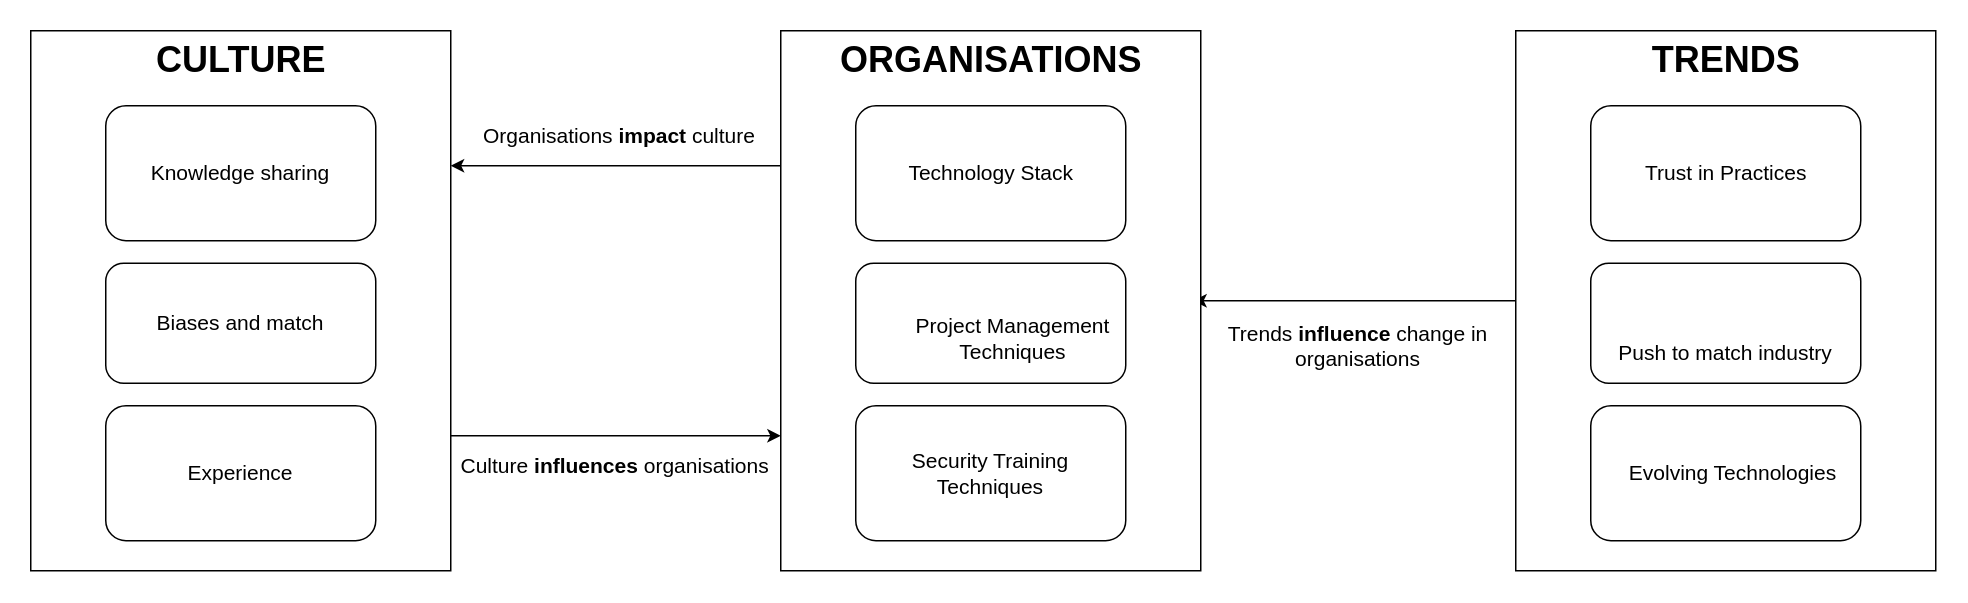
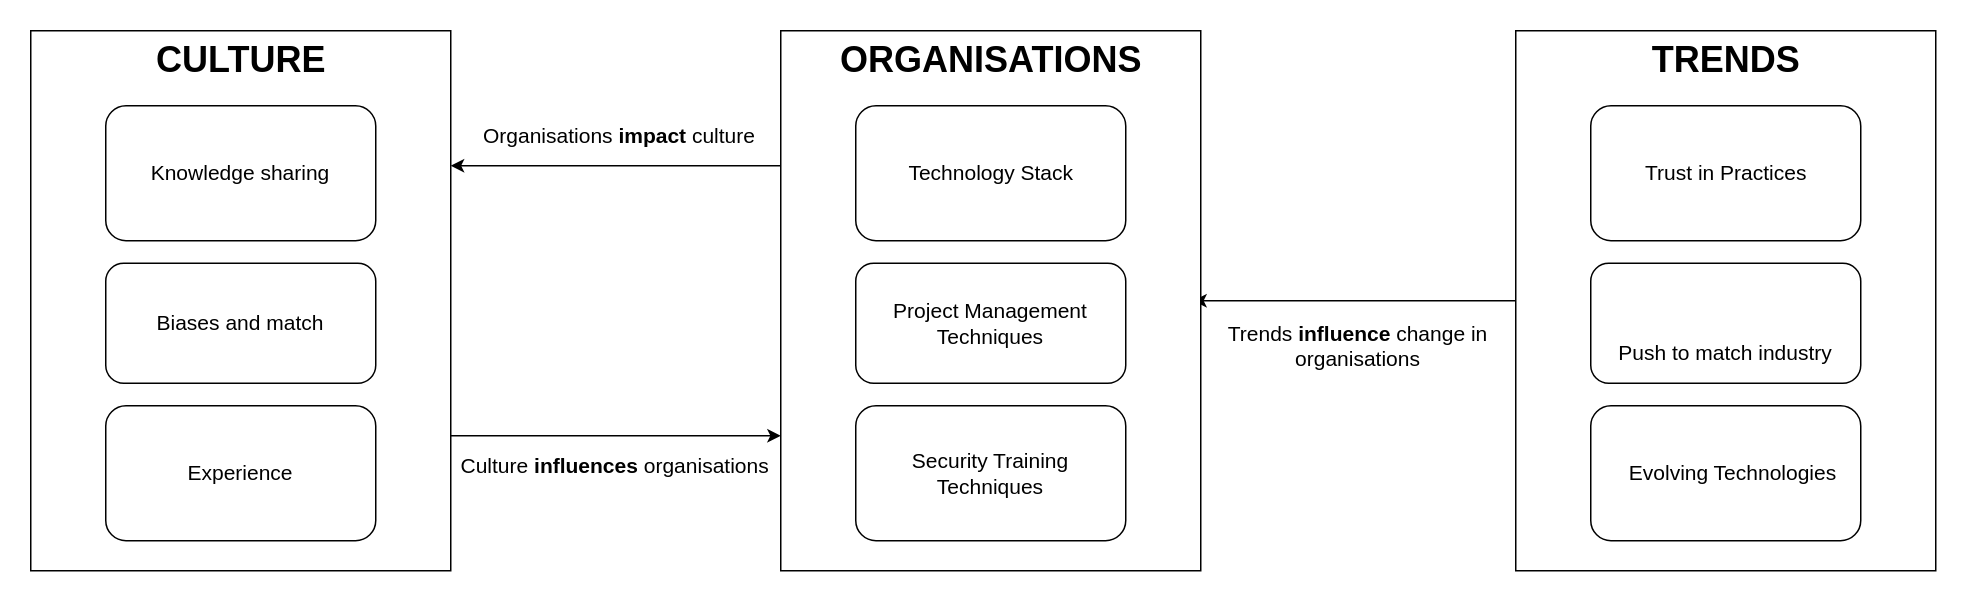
node "Project Management Techniques": moved (1013, 338) -> (991, 323)
